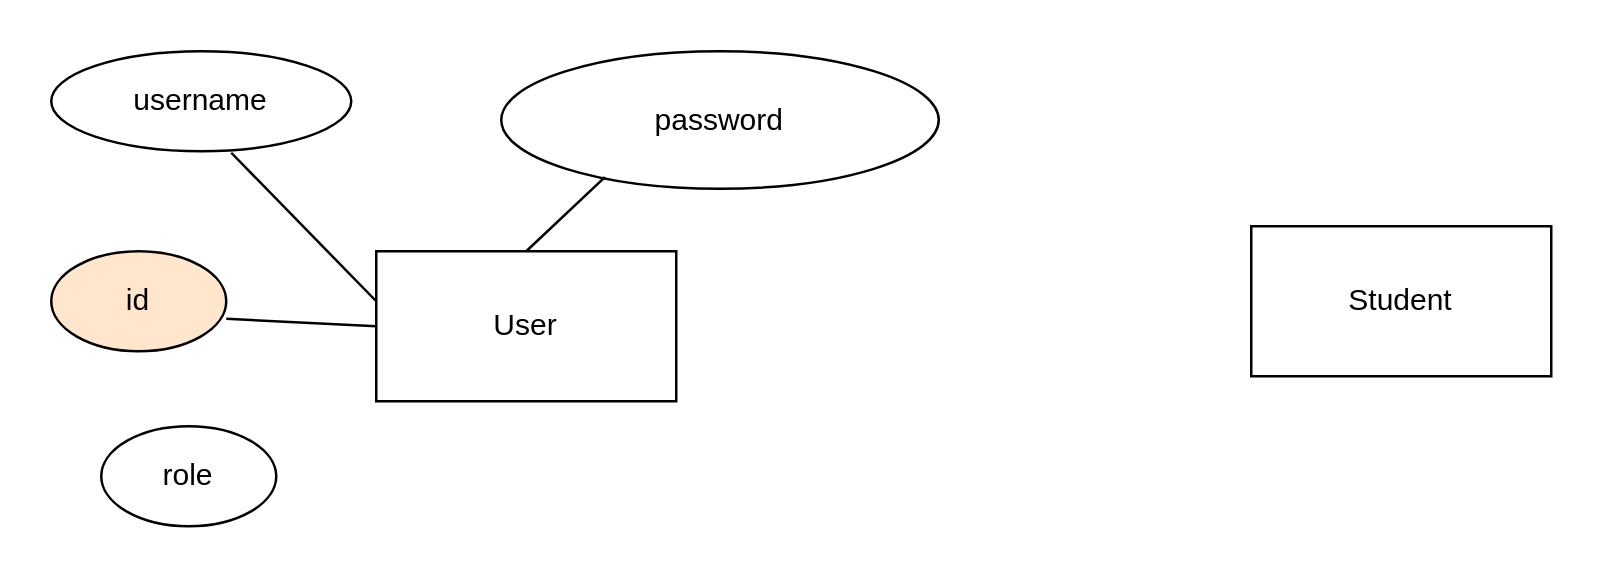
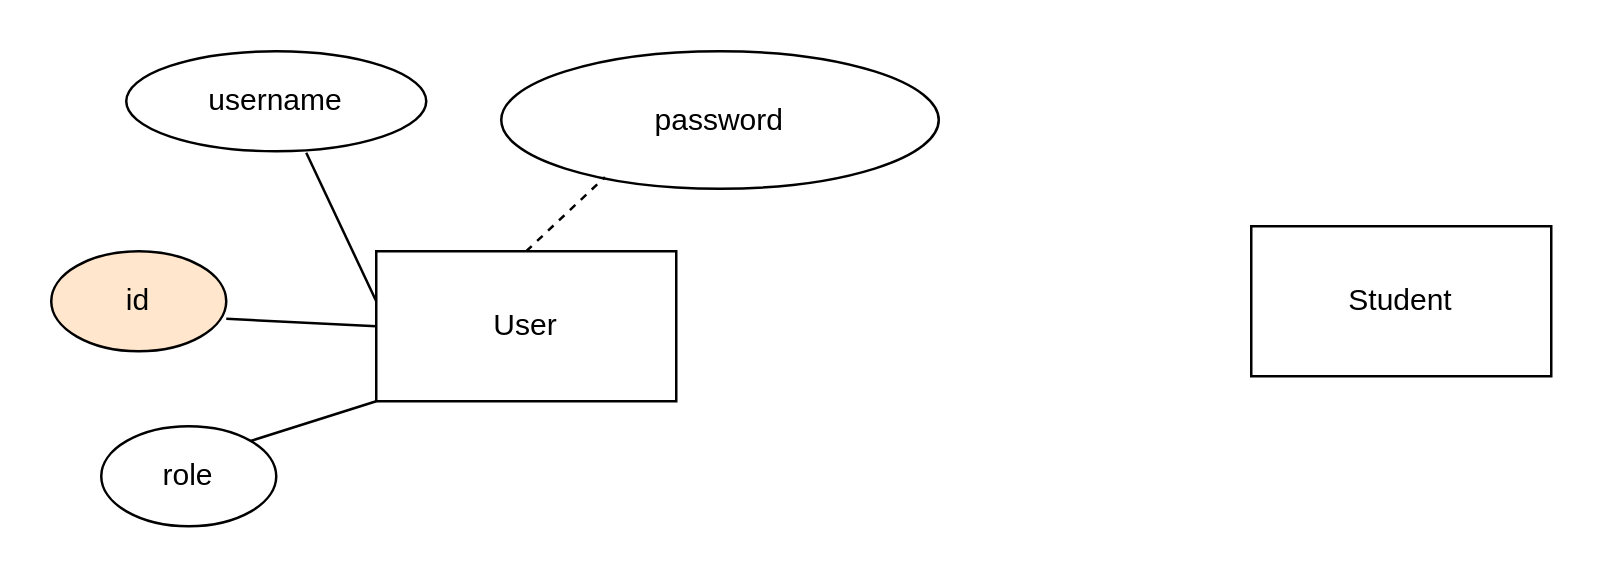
node "username": moved (201, 101) -> (276, 101)
edge "password" -- "User": style solid -> dashed
edge "User" -- "role": added
